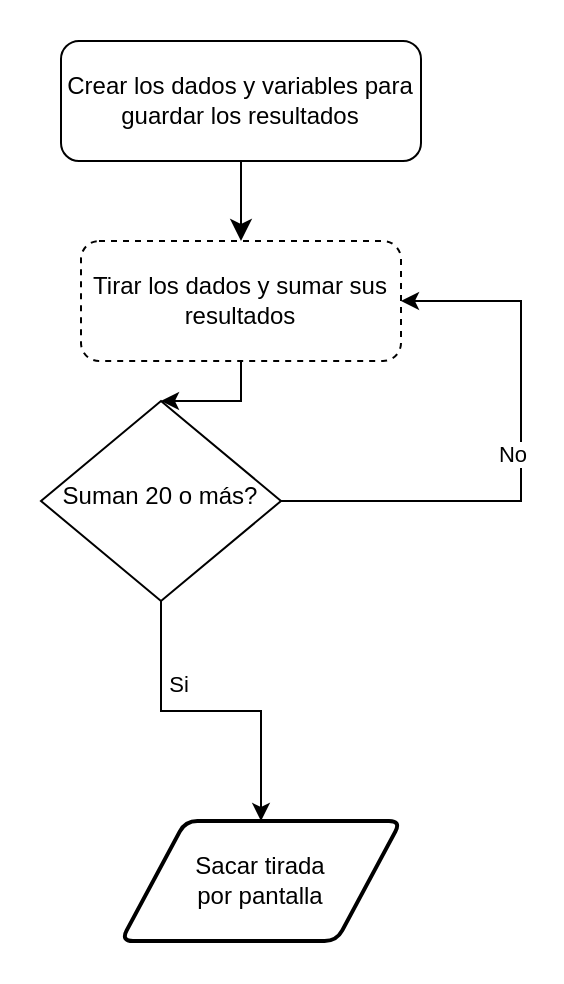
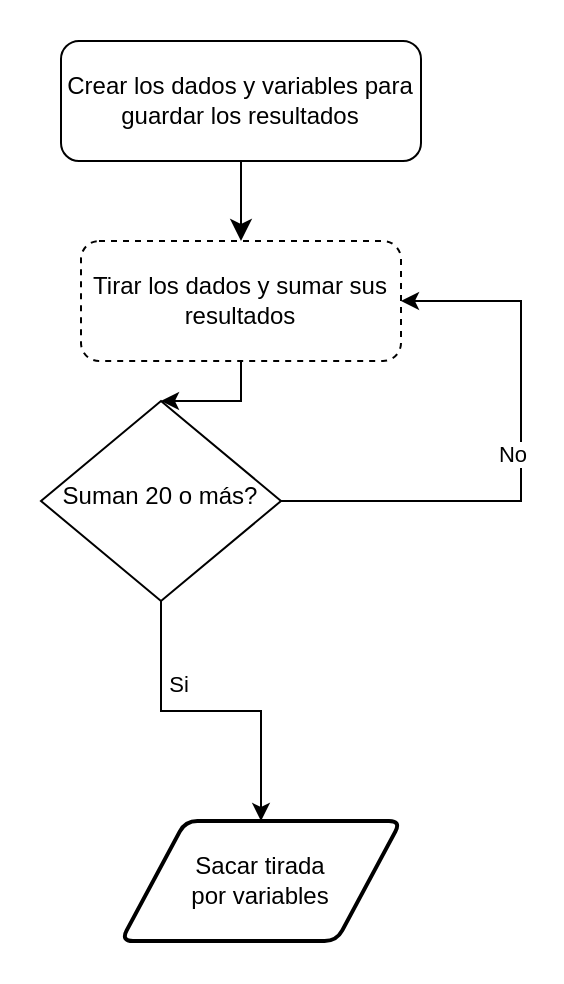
node "Sacar tirada por pantalla": label "Sacar tirada por pantalla" -> "Sacar tirada por variables"
